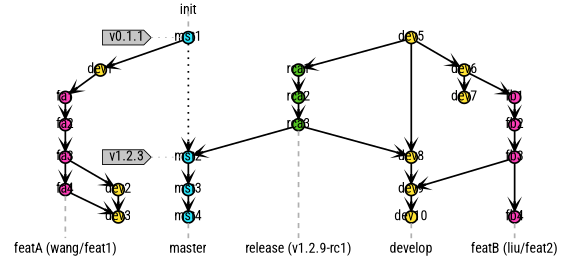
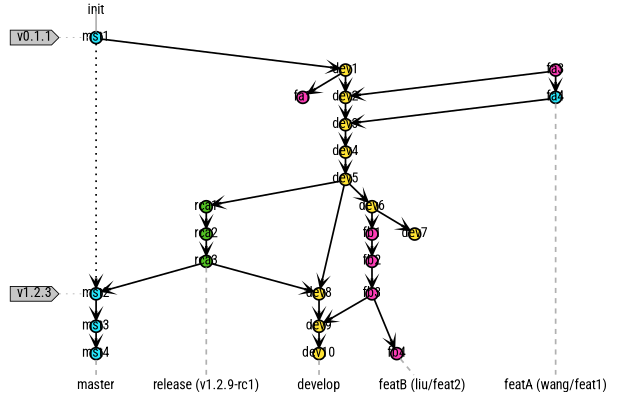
edge "init" -- "mst1": style dashed -> solid
edge "dev1" -> "dev2": added
node "fa2": removed
node "dev4": added
node "fa4": fillcolor #fb3db5 -> #27e4f9
